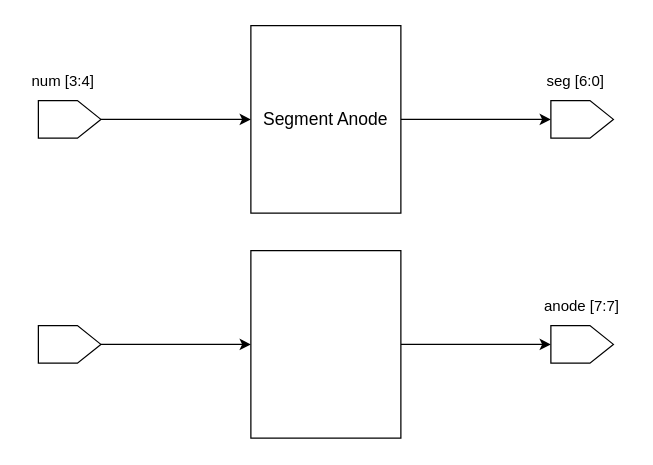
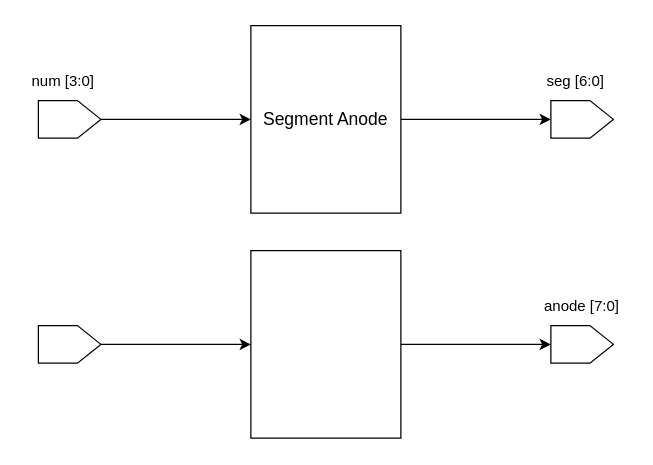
node "num [3:4]": label "num [3:4]" -> "num [3:0]"
node "anode [7:7]": label "anode [7:7]" -> "anode [7:0]"
